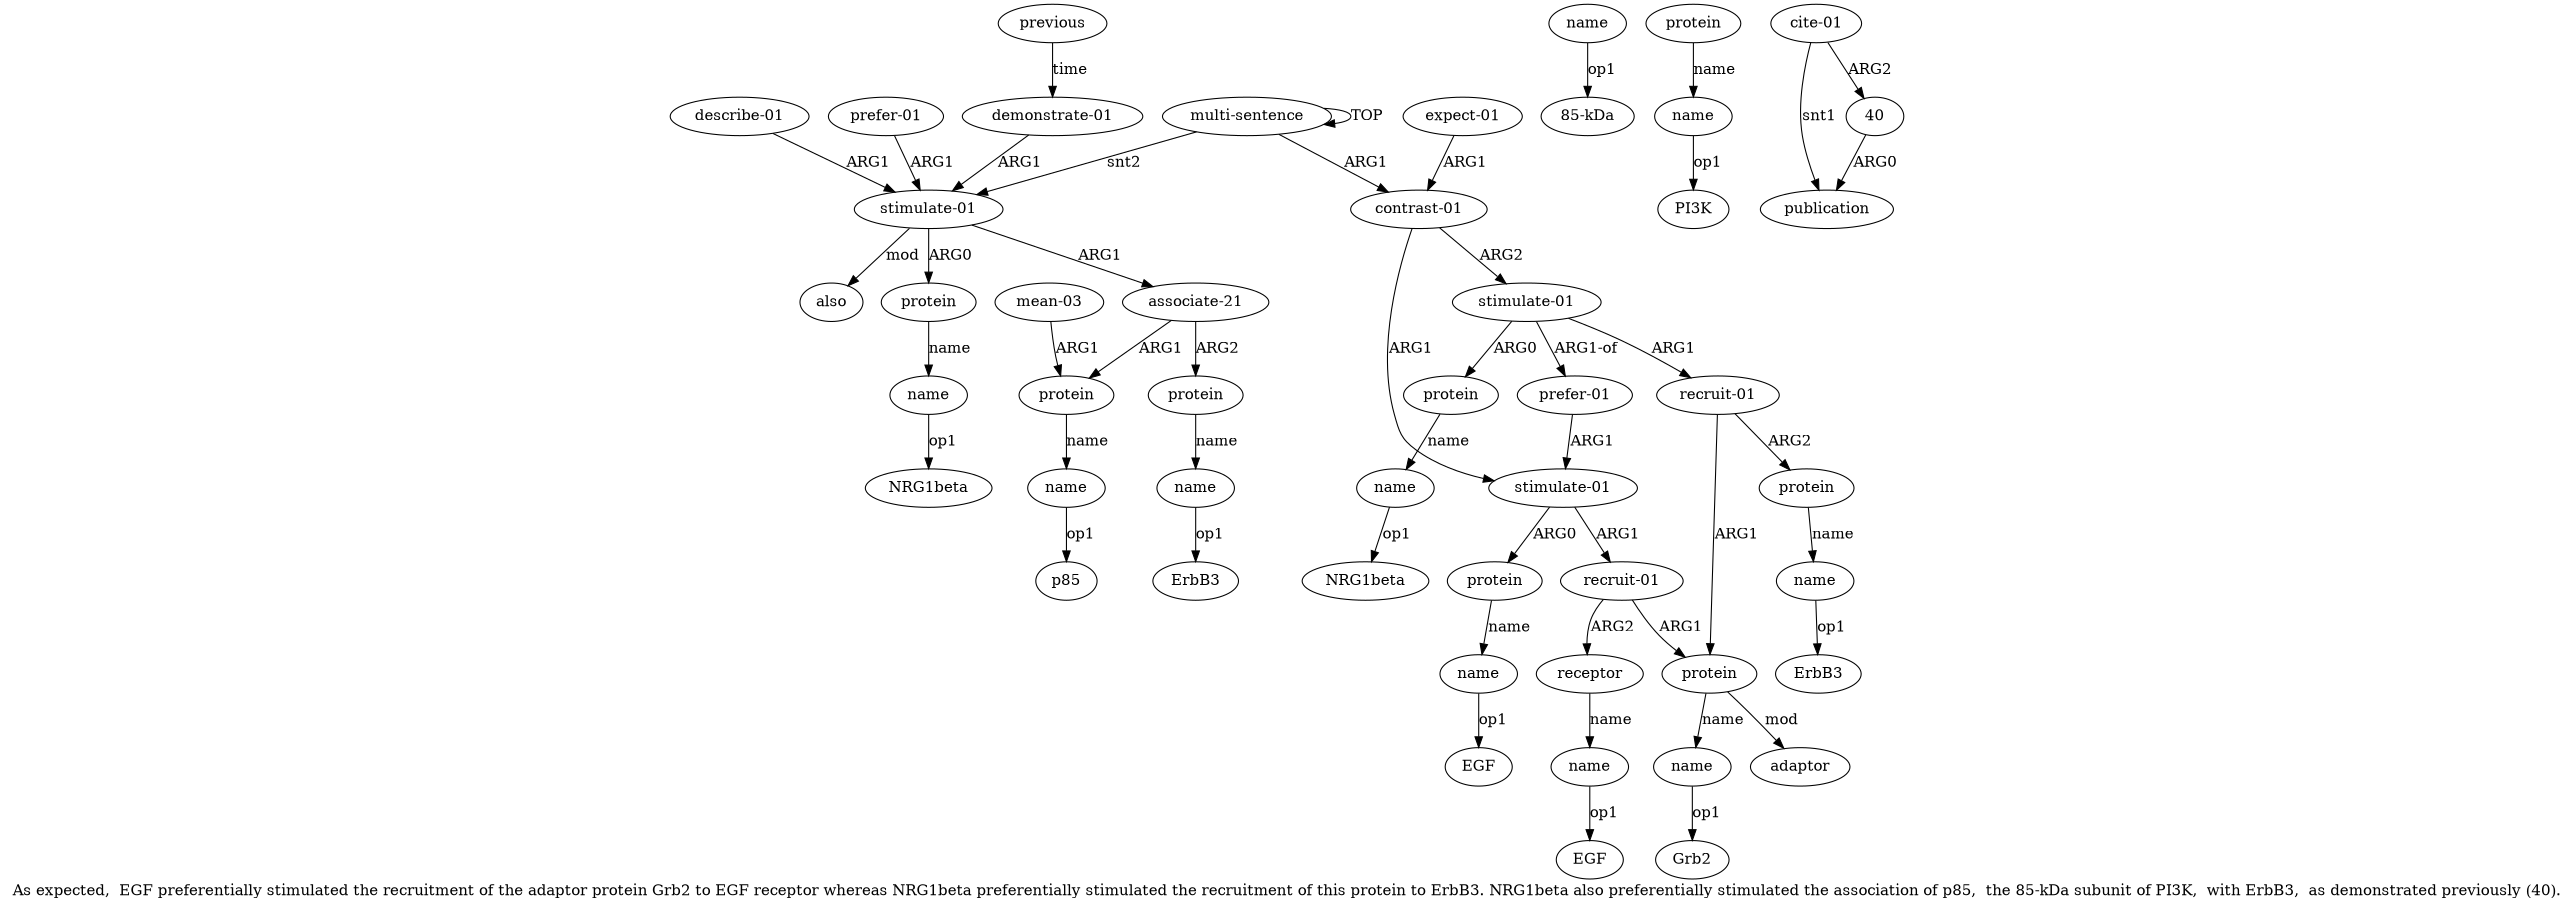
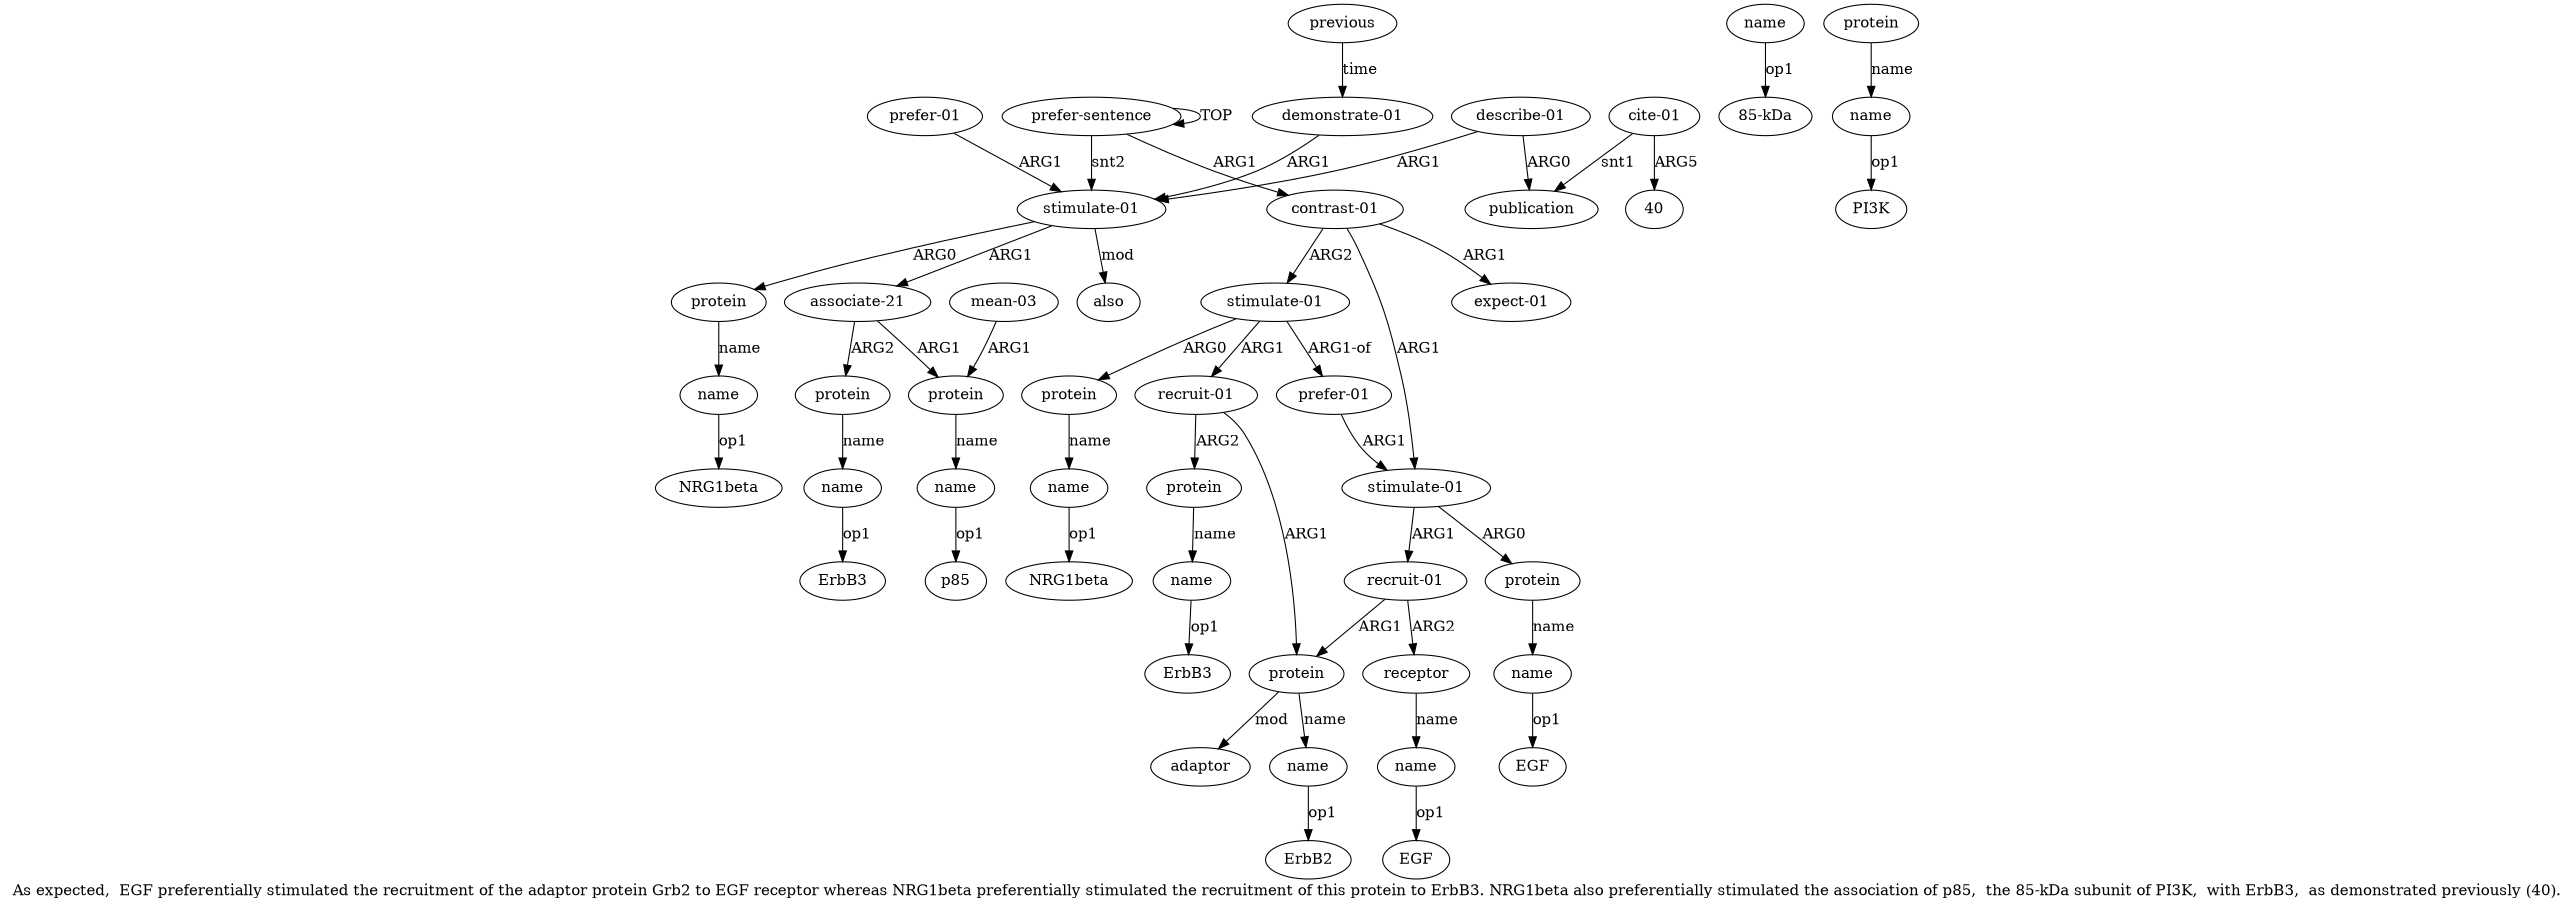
edge "cite-01" -> "40": label "ARG2" -> "ARG5"
node "multi-sentence": label "multi-sentence" -> "prefer-sentence"
edge "expect-01" -> "contrast-01": reversed
edge "40" -> "publication": now "describe-01" -> "publication"
node "Grb2": label "Grb2" -> "ErbB2"
